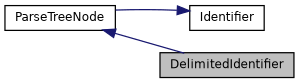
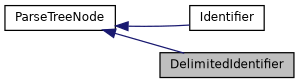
edge "ParseTreeNode" -> "Identifier": reversed
